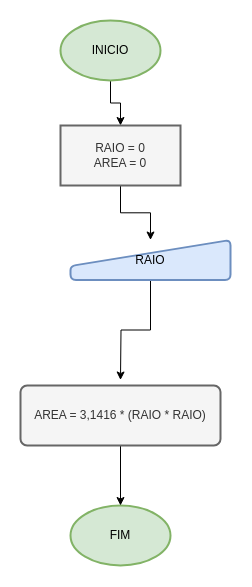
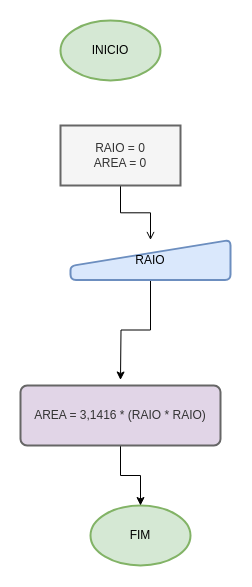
edge "INICIO" -> "RAIO = 0 AREA = 0": removed
edge "RAIO = 0 AREA = 0" -> "RAIO": arrowhead classic -> open
node "AREA = 3,1416 * (RAIO * RAIO)": fillcolor #f5f5f5 -> #e1d5e7
node "FIM": moved (121, 536) -> (141, 536)
